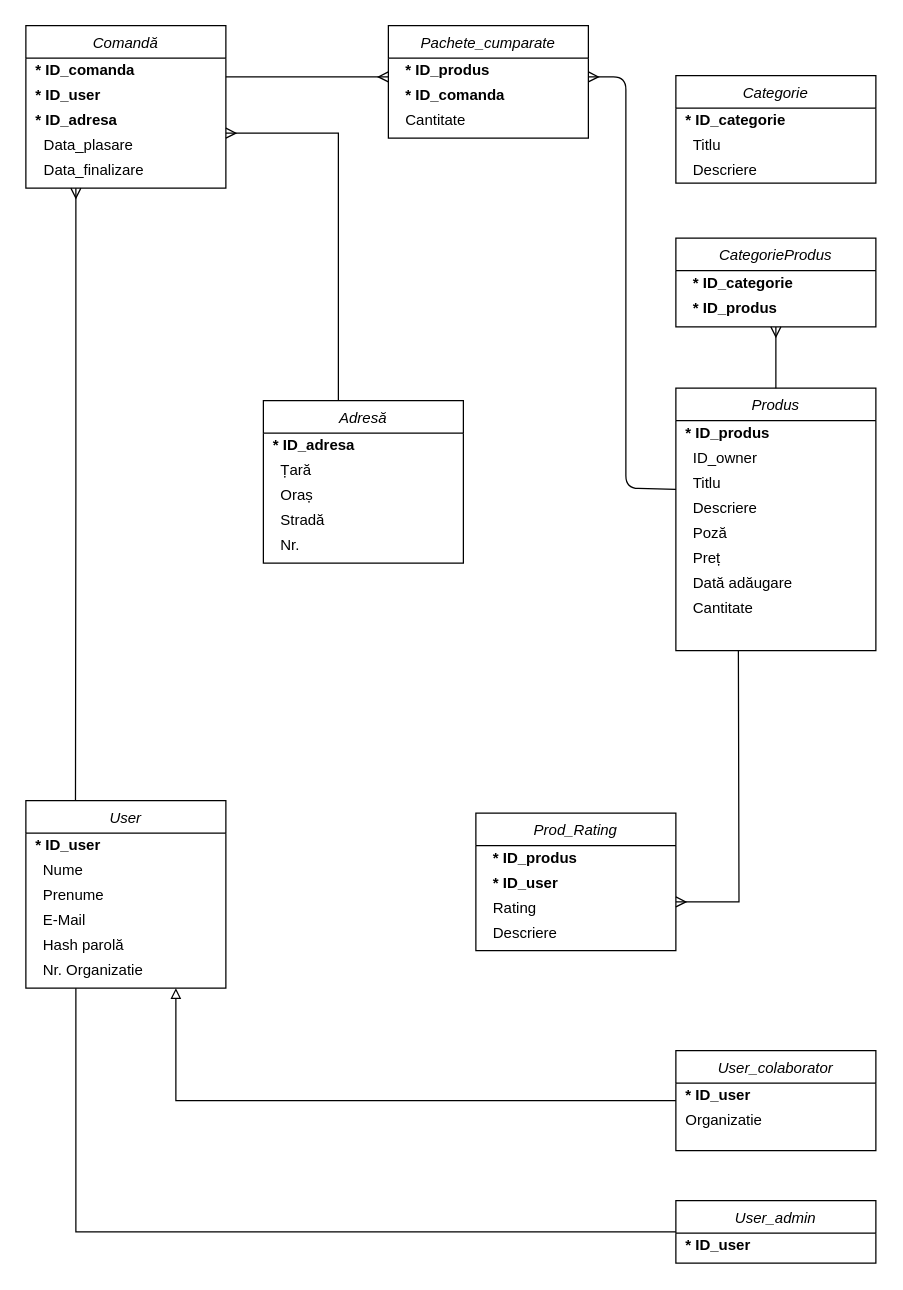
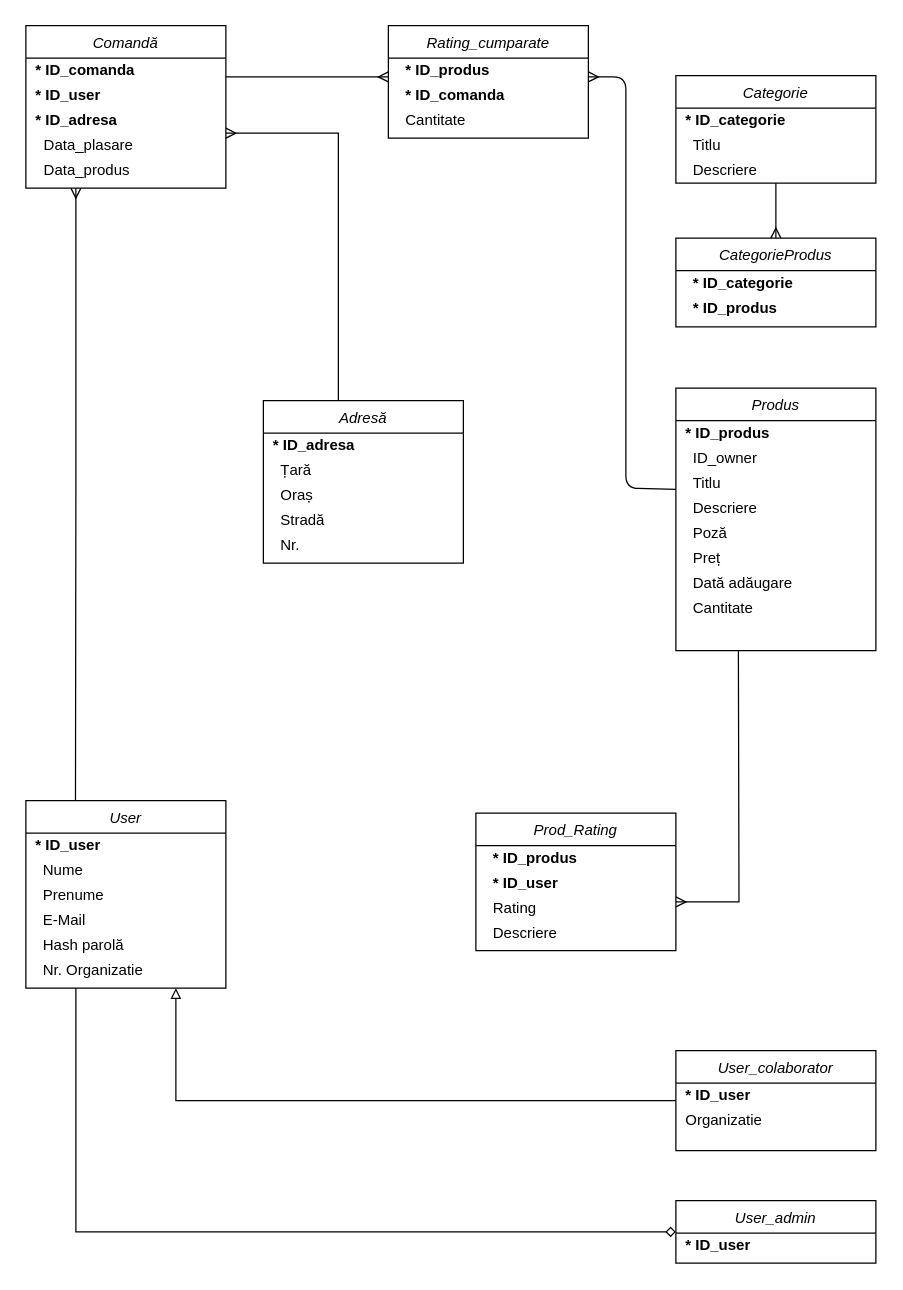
node "Pachete_cumparate": label "Pachete_cumparate" -> "Rating_cumparate"
node "Data_finalizare": label "Data_finalizare" -> "Data_produs"
edge "Categorie" -> "CategorieProdus": added
edge "Produs" -> "CategorieProdus": removed
edge "User" -- "User_admin": arrowhead none -> diamond
